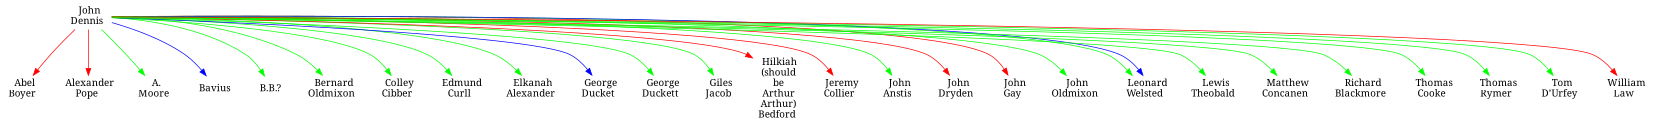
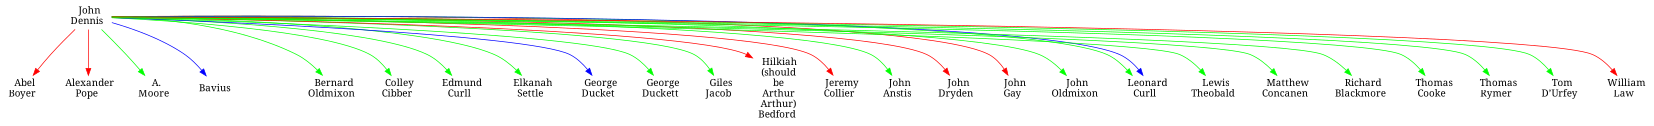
node "B.B.?": removed
node "Elkanah": text "Alexander" -> "Settle"
node "Leonard": text "Welsted" -> "Curll"
